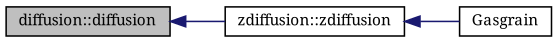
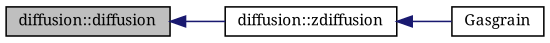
node "zdiffusion::zdiffusion": label "zdiffusion::zdiffusion" -> "diffusion::zdiffusion"
